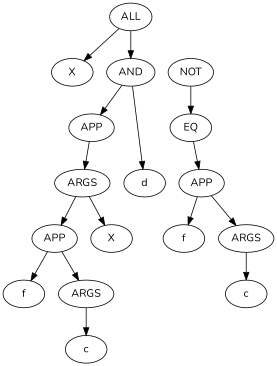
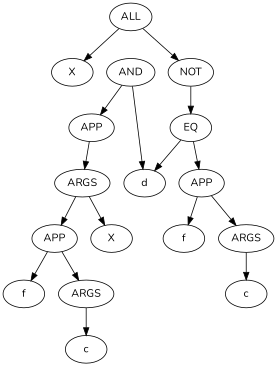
edge "ALL" -> "AND": now "ALL" -> "NOT"
edge "EQ" -> "d": added
